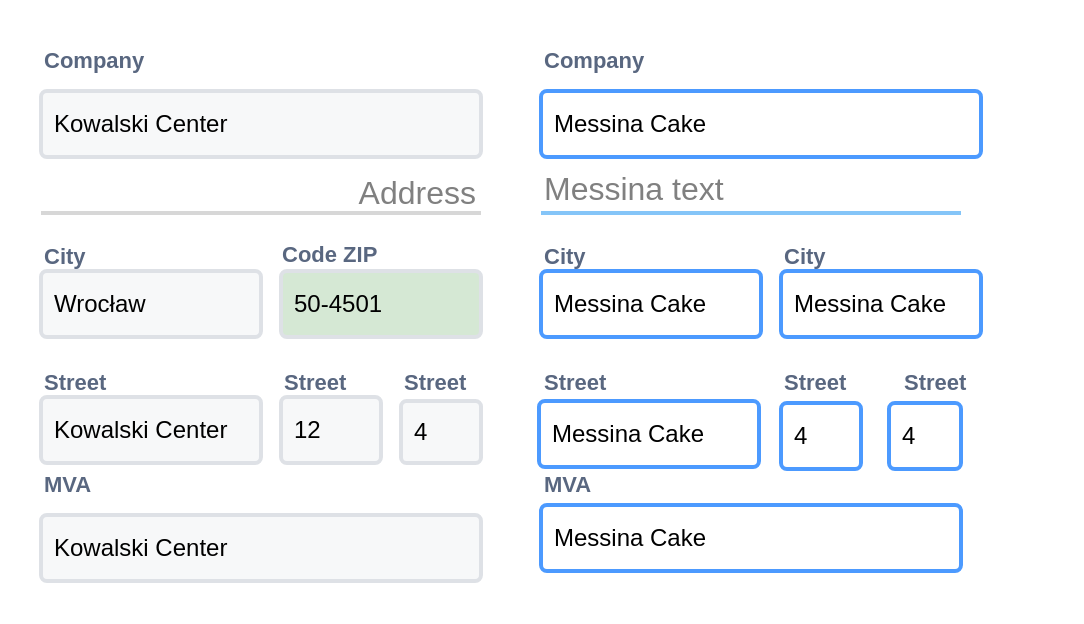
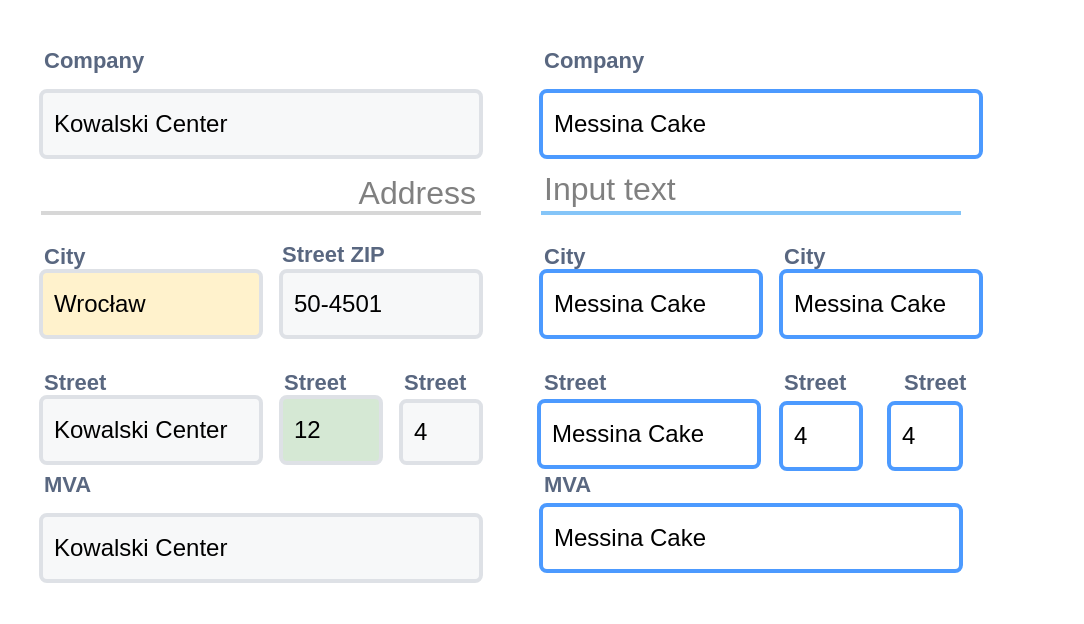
node "Messina text": label "Messina text" -> "Input text"
node "Code ZIP": label "Code ZIP" -> "Street ZIP"
node "Wrocław": fillcolor #f7f8f9 -> #fff2cc
node "50-4501": fillcolor #d5e8d4 -> #f7f8f9
node "12": fillcolor #f7f8f9 -> #d5e8d4
